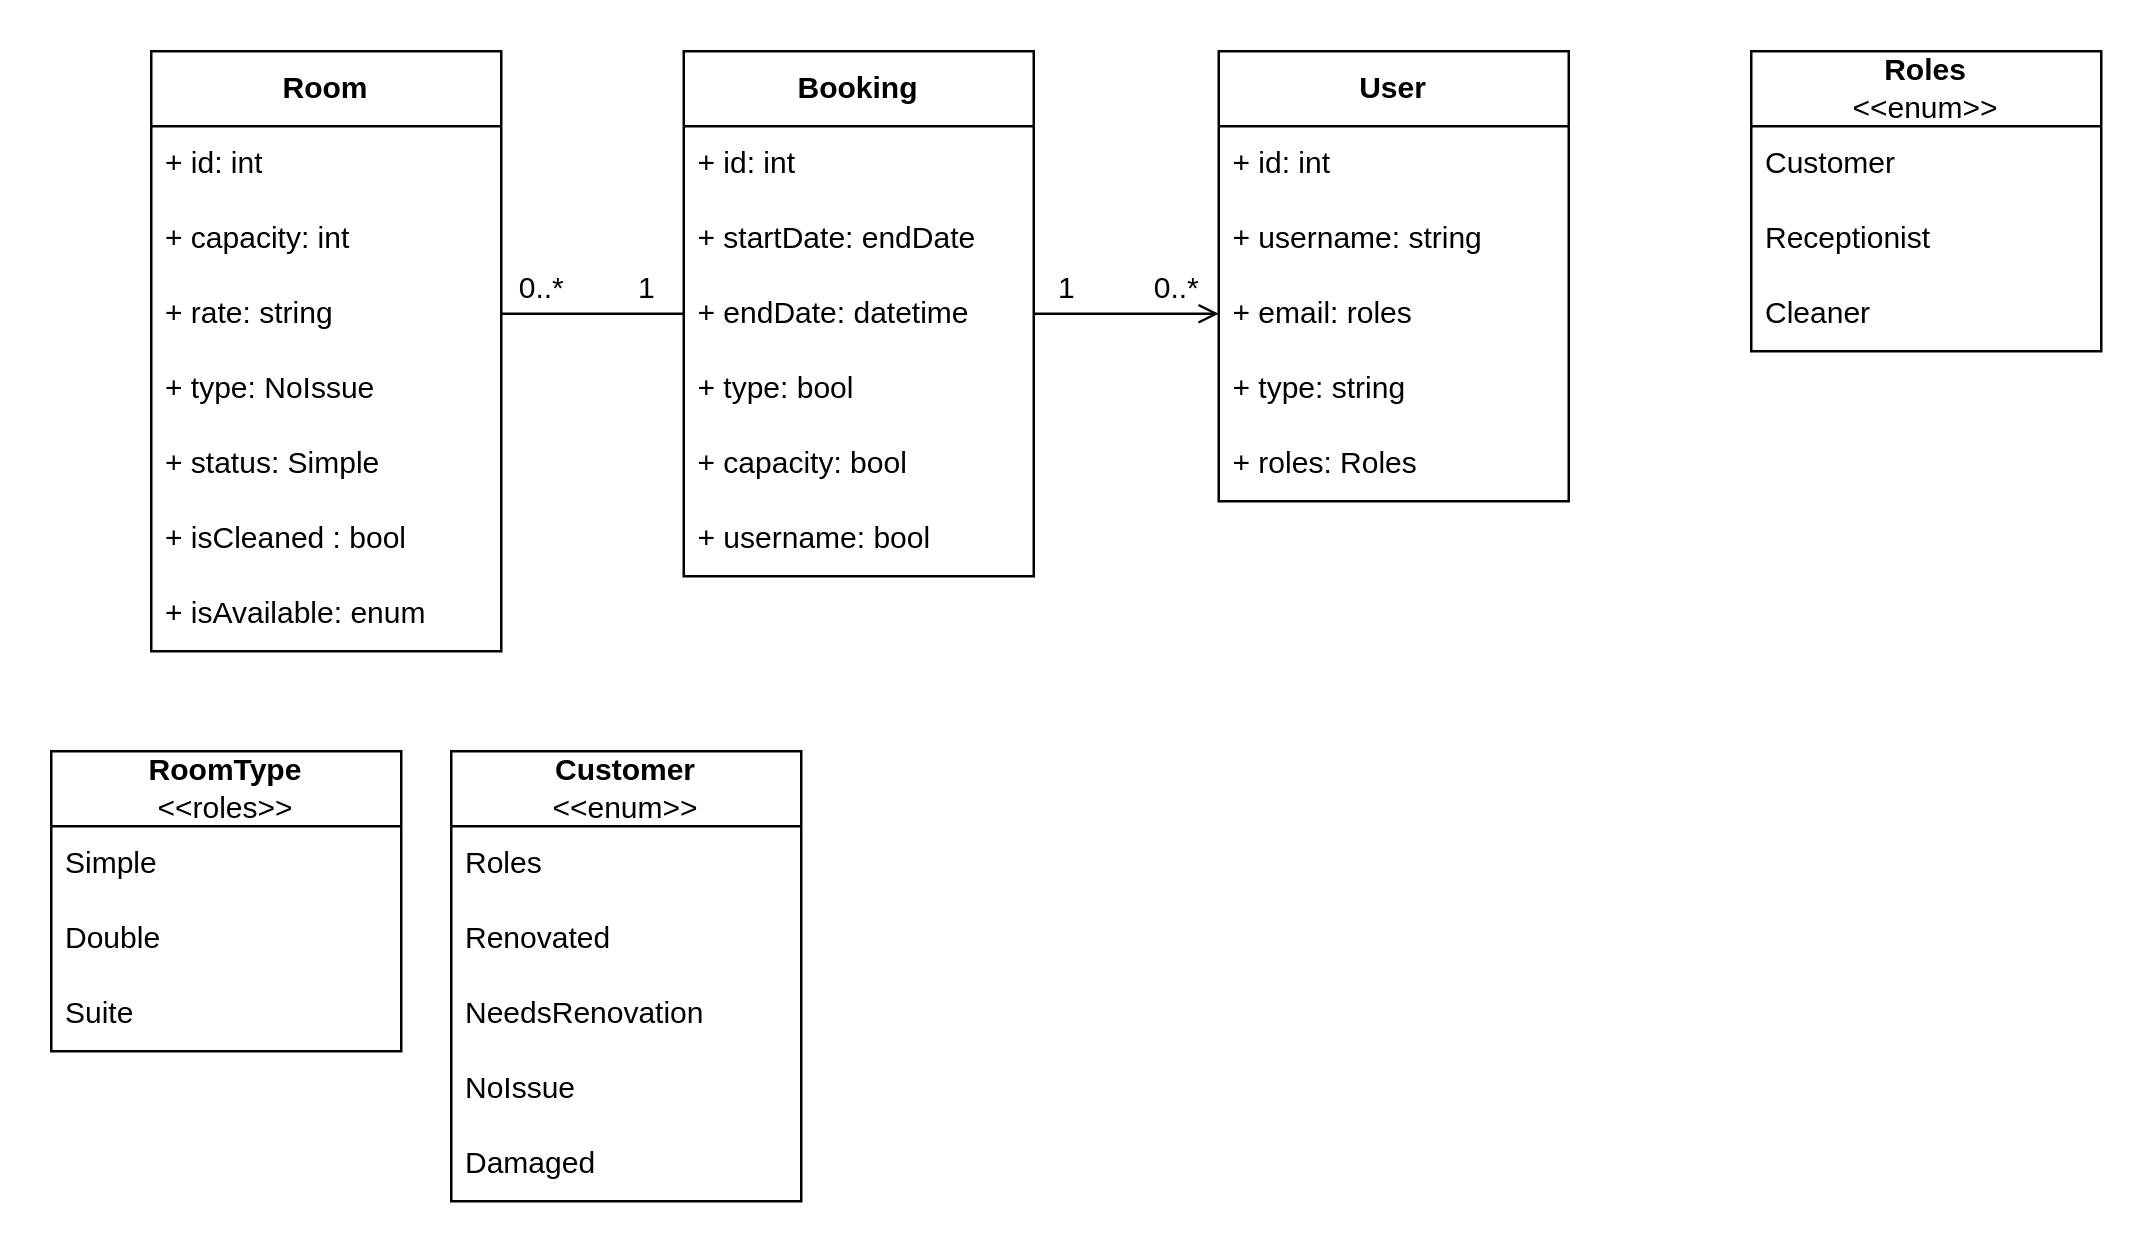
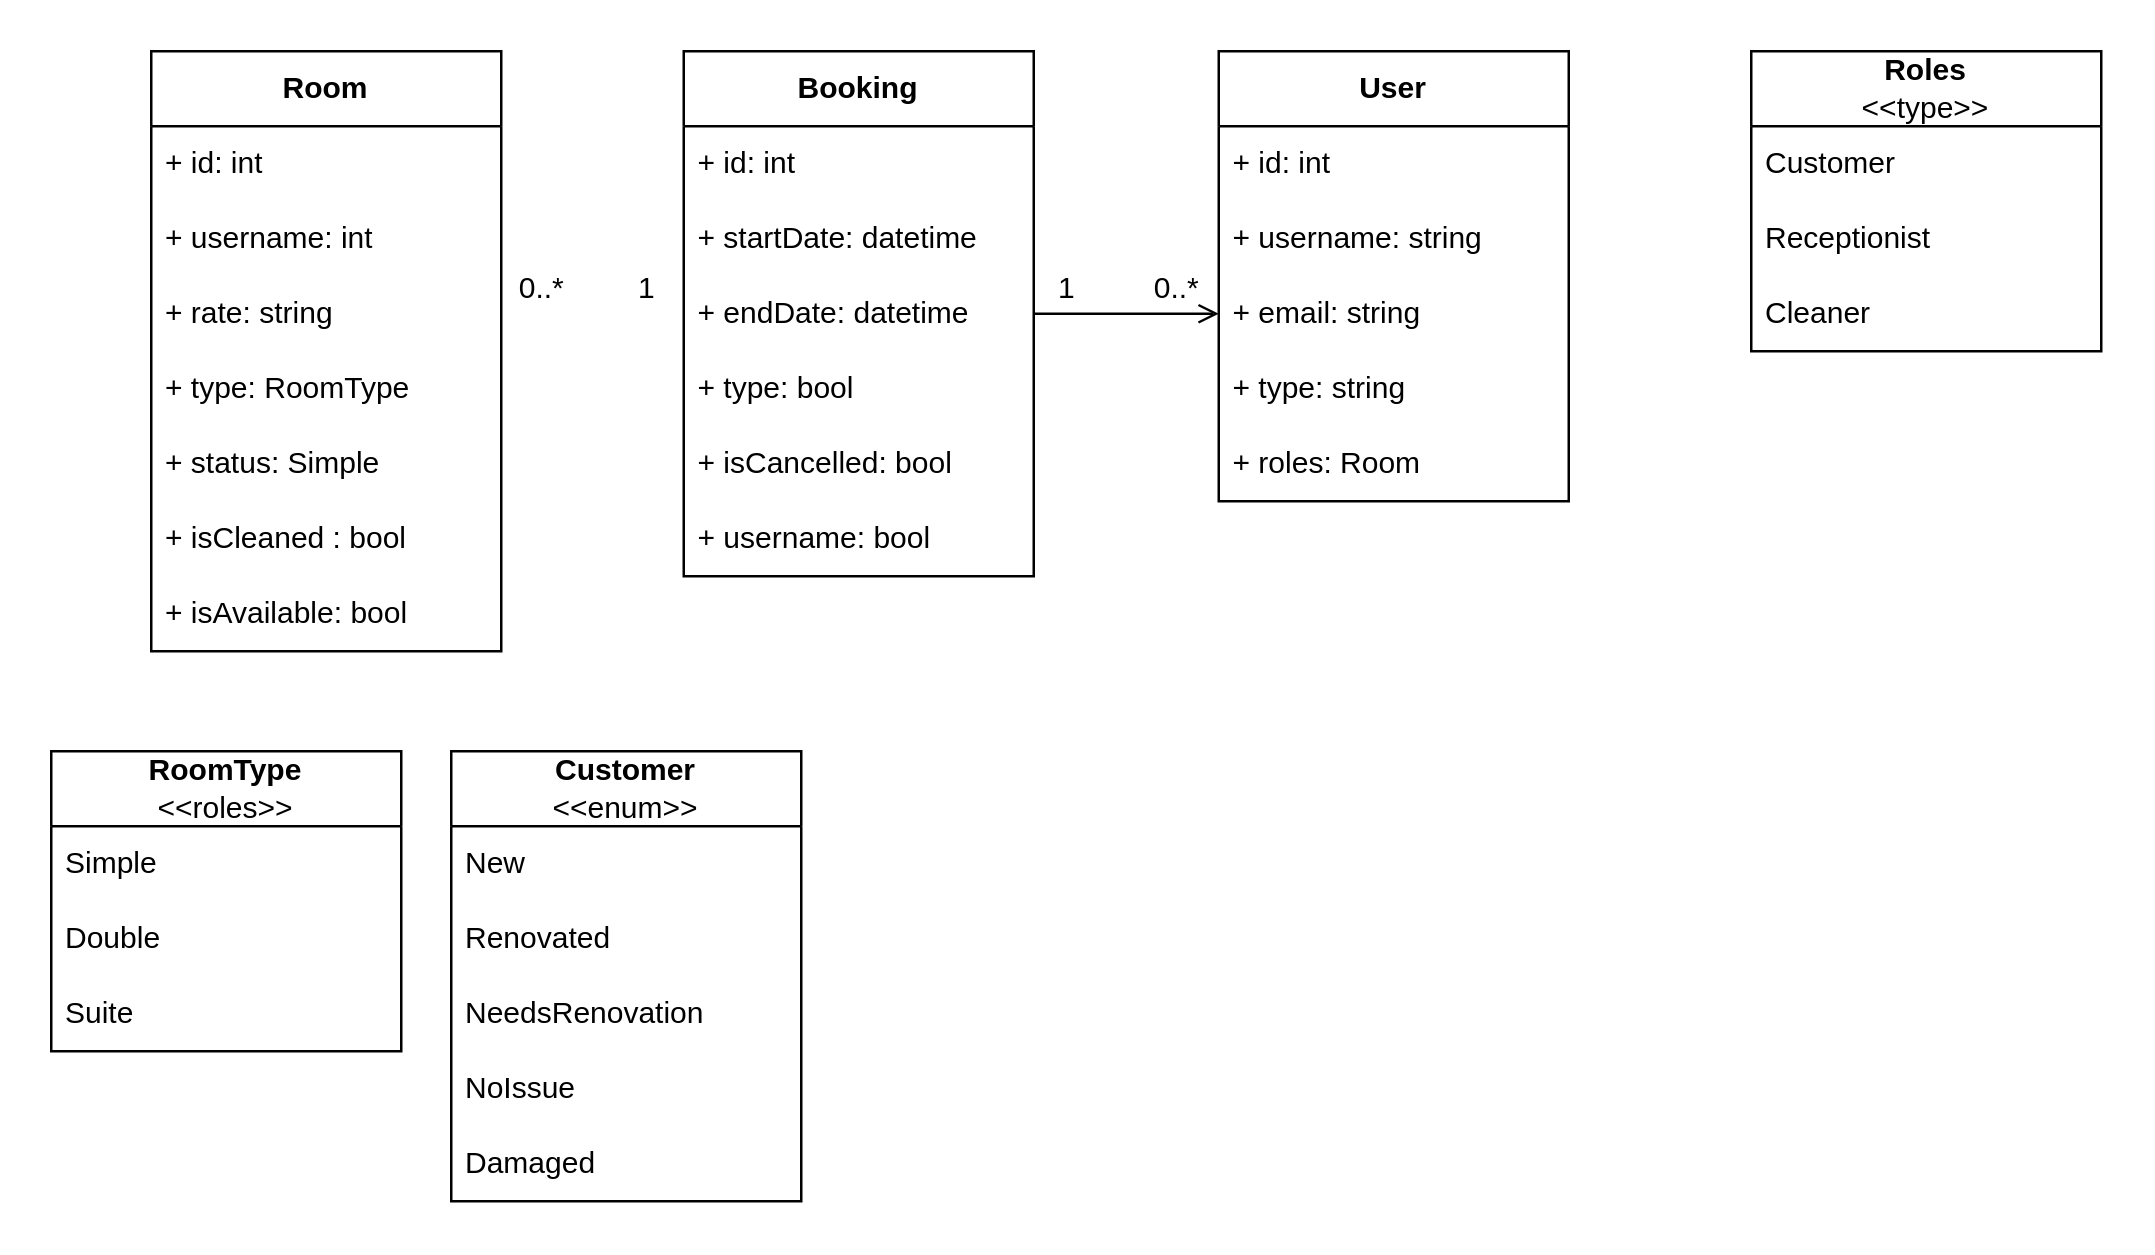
node "Roles <<enum>>": label "Roles <<enum>>" -> "Roles <<type>>"
node "+ capacity: int": label "+ capacity: int" -> "+ username: int"
node "+ startDate: endDate": label "+ startDate: endDate" -> "+ startDate: datetime"
edge "+ rate: string" -- "+ endDate: datetime": removed
node "+ email: roles": label "+ email: roles" -> "+ email: string"
node "+ type: NoIssue": label "+ type: NoIssue" -> "+ type: RoomType"
node "+ capacity: bool": label "+ capacity: bool" -> "+ isCancelled: bool"
node "+ roles: Roles": label "+ roles: Roles" -> "+ roles: Room"
node "+ isAvailable: enum": label "+ isAvailable: enum" -> "+ isAvailable: bool"
node "Roles": label "Roles" -> "New"
